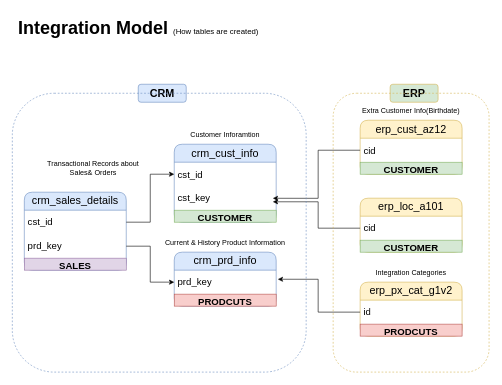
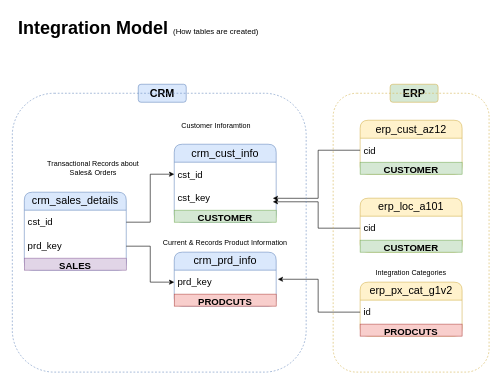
node "Extra Customer Info(Birthdate)": removed
node "Customer Inforamtion": moved (225, 135) -> (216, 126)
node "Current & History Product Information": label "Current & History Product Information" -> "Current & Records Product Information"
